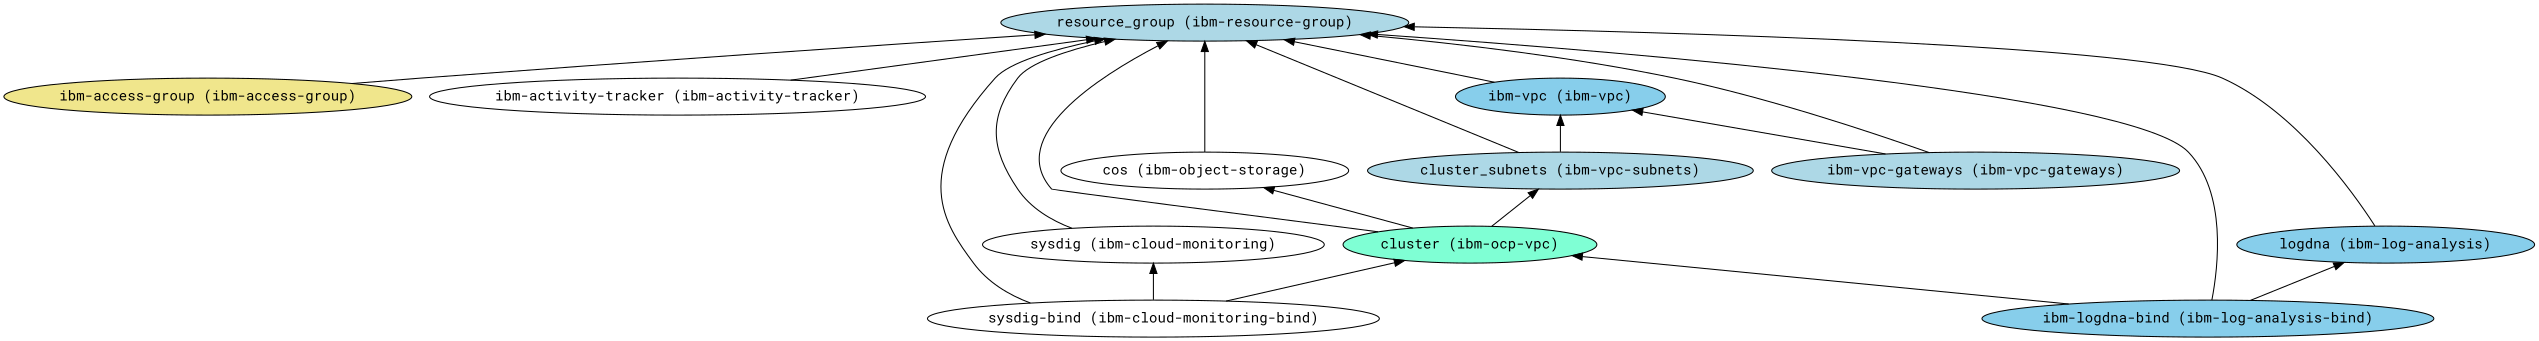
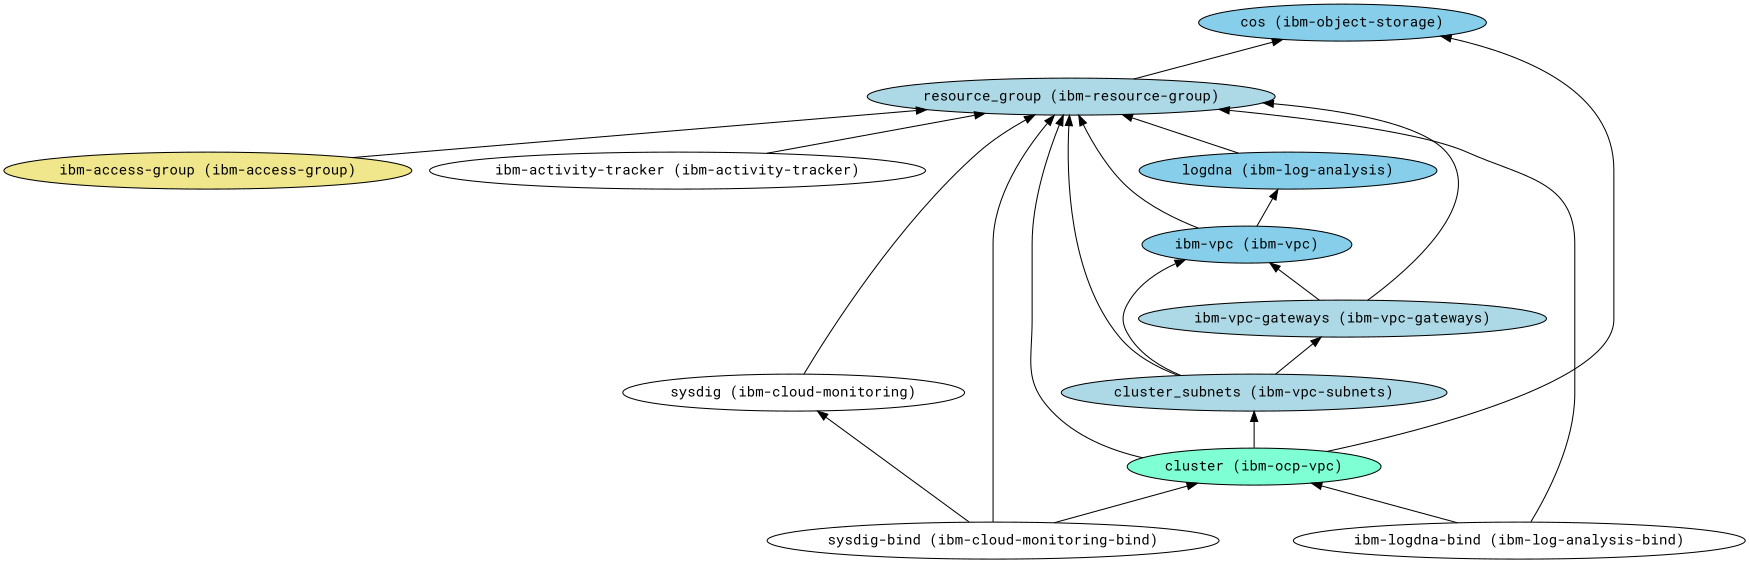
edge "cos (ibm-object-storage)" -> "resource_group (ibm-resource-group)": reversed
node "cos (ibm-object-storage)": fillcolor white -> skyblue
edge "ibm-logdna-bind (ibm-log-analysis-bind)" -> "logdna (ibm-log-analysis)": now "ibm-vpc (ibm-vpc)" -> "logdna (ibm-log-analysis)"
node "ibm-logdna-bind (ibm-log-analysis-bind)": fillcolor skyblue -> white
edge "cluster_subnets (ibm-vpc-subnets)" -> "ibm-vpc-gateways (ibm-vpc-gateways)": added
